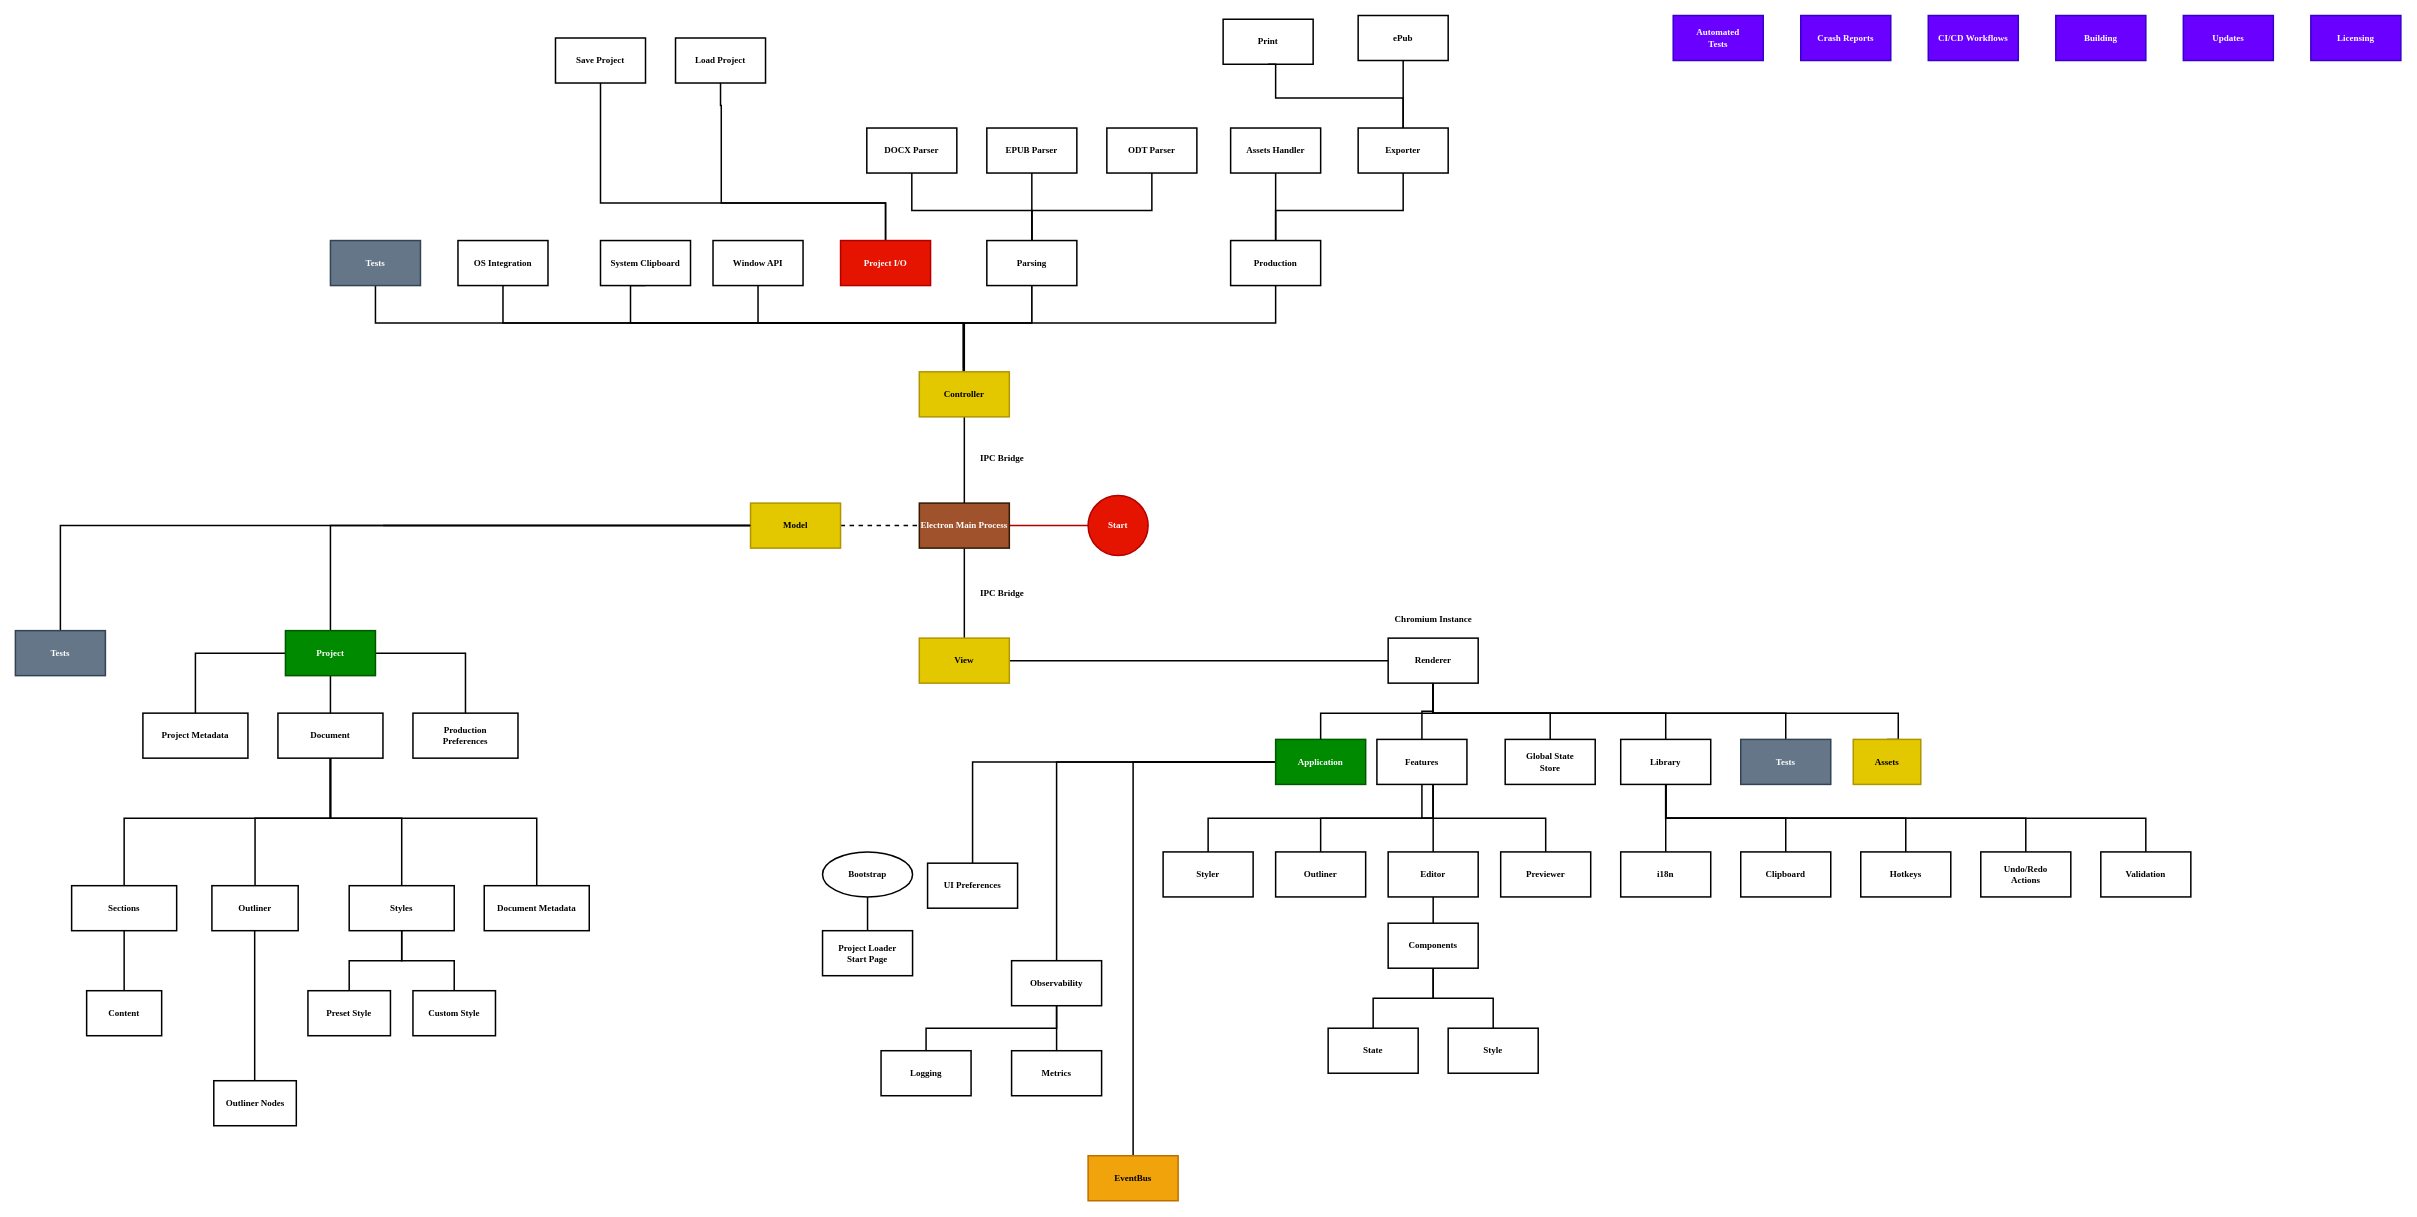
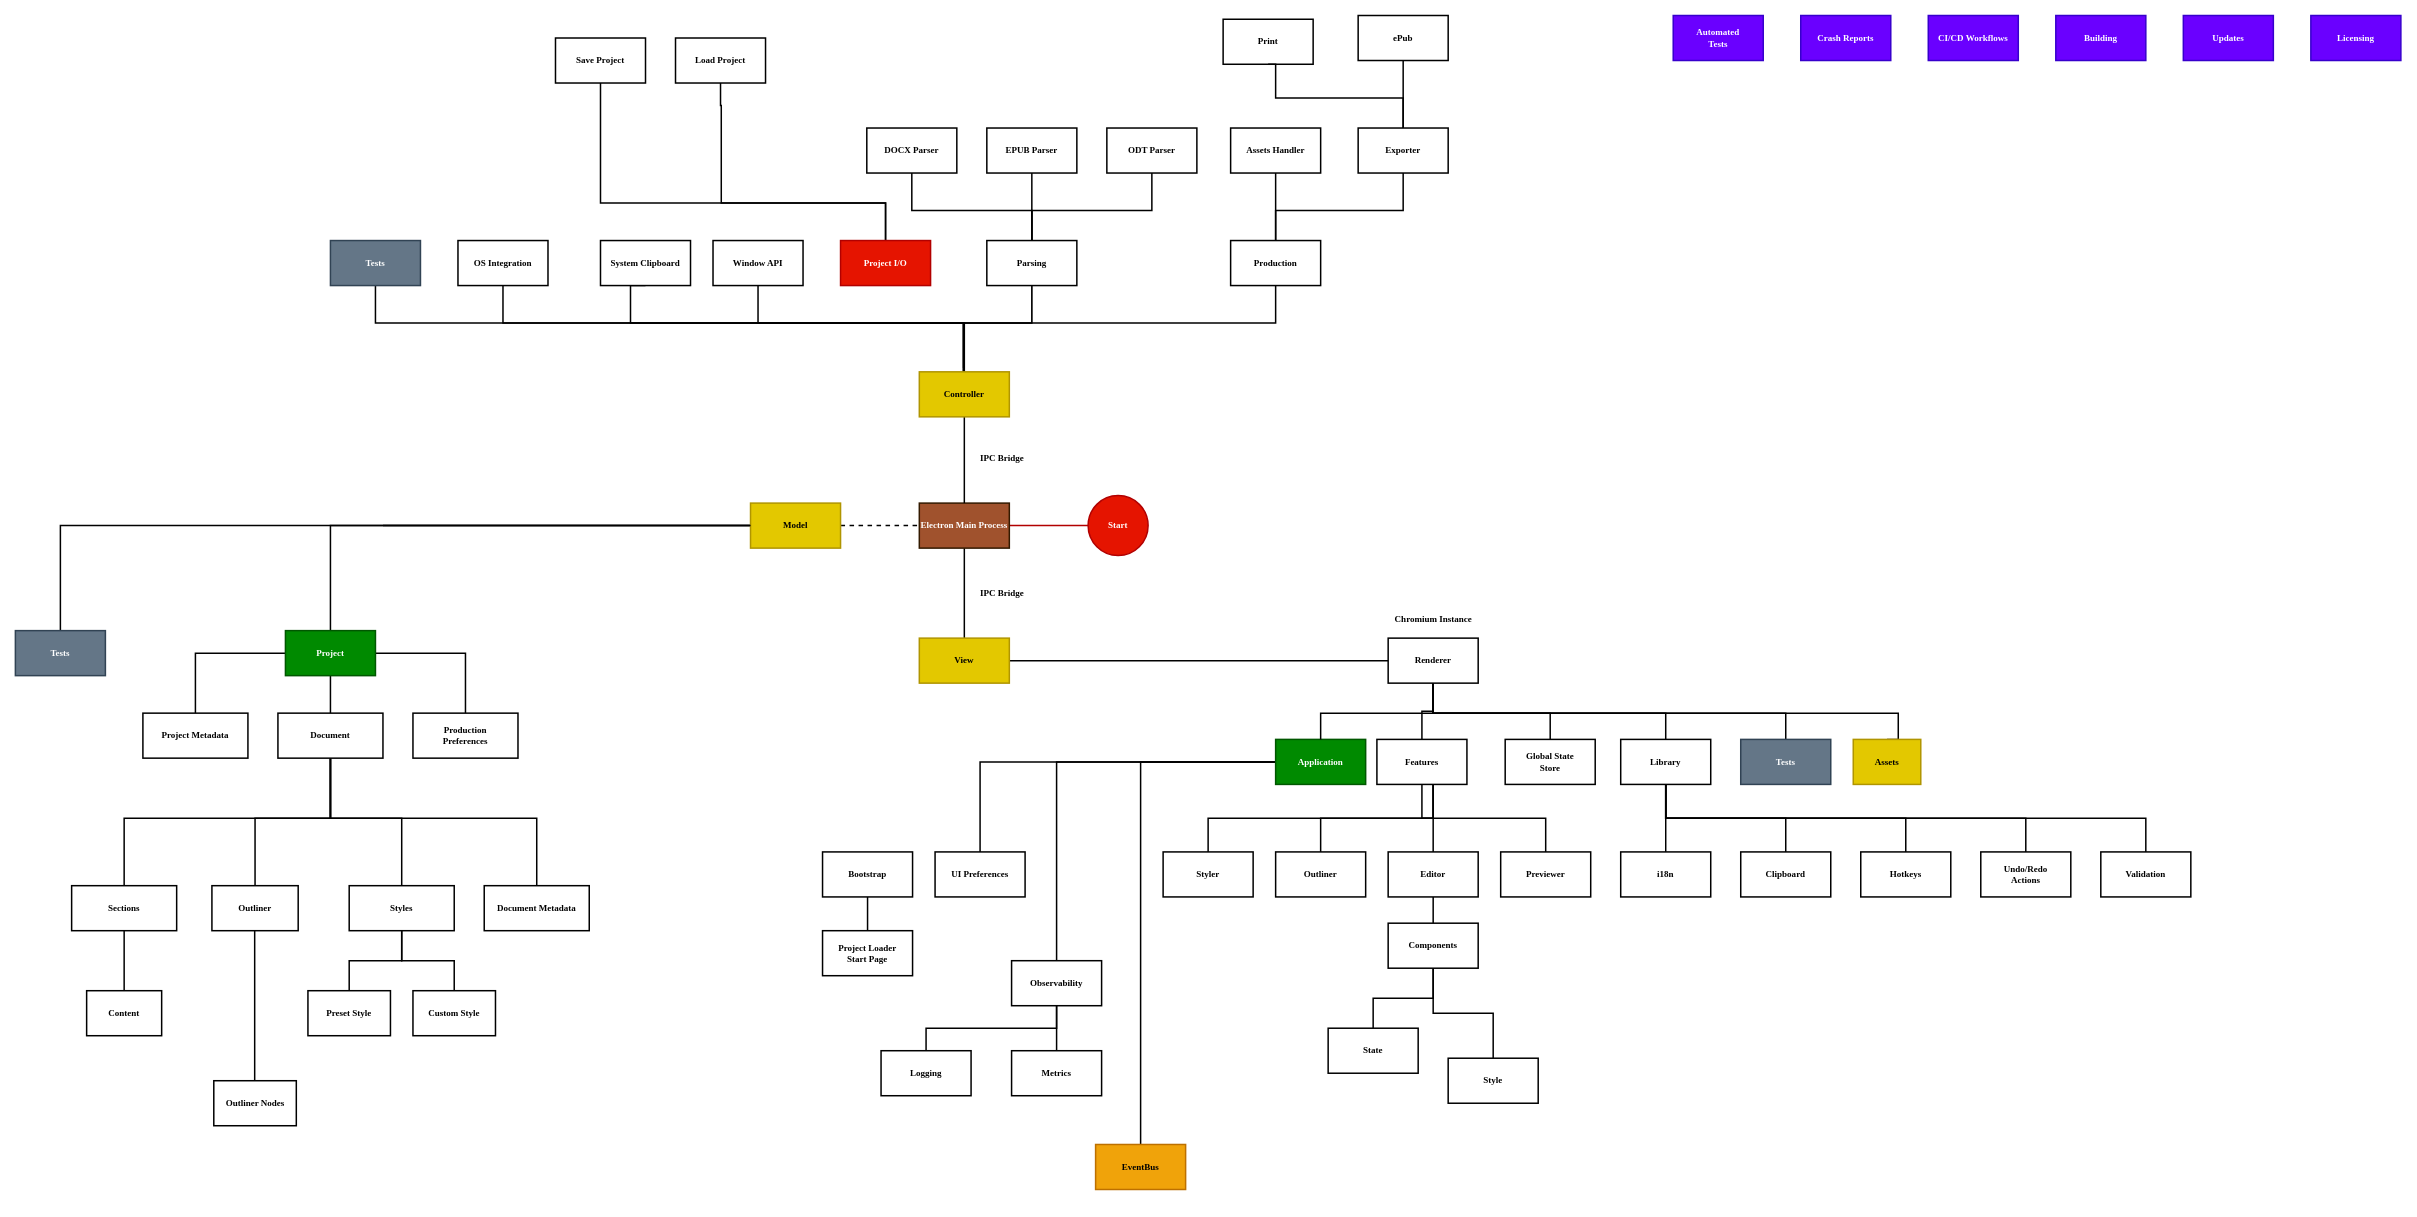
node "Bootstrap": shape ellipse -> rectangle
node "UI Preferences": moved (972, 885) -> (980, 874)
node "Style": moved (1493, 1050) -> (1493, 1080)
node "EventBus": moved (1133, 1178) -> (1140, 1167)
